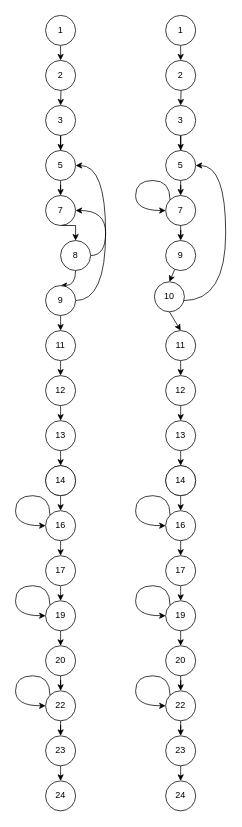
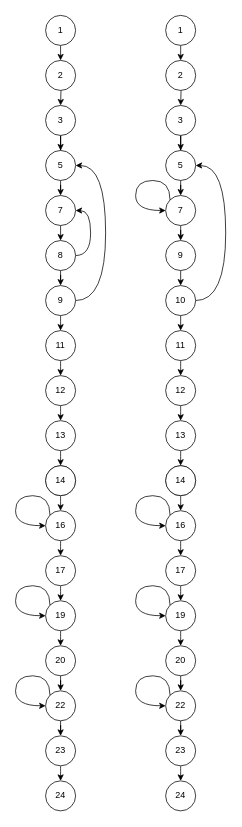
node "8": moved (75, 255) -> (60, 255)
node "10": moved (169, 297) -> (180, 300)
